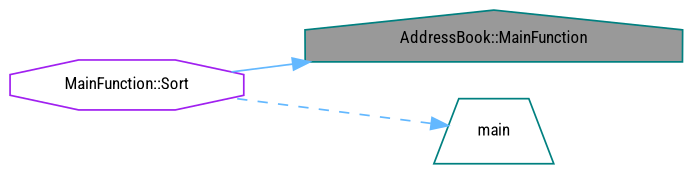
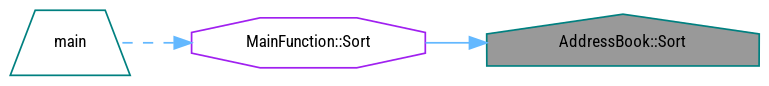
node "AddressBook::MainFunction": label "AddressBook::MainFunction" -> "AddressBook::Sort"
edge "MainFunction::Sort" -> "main": reversed
